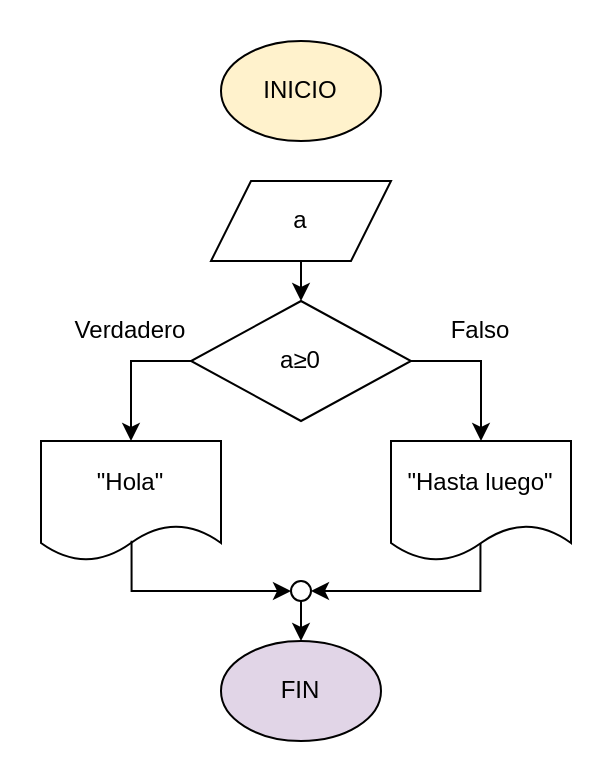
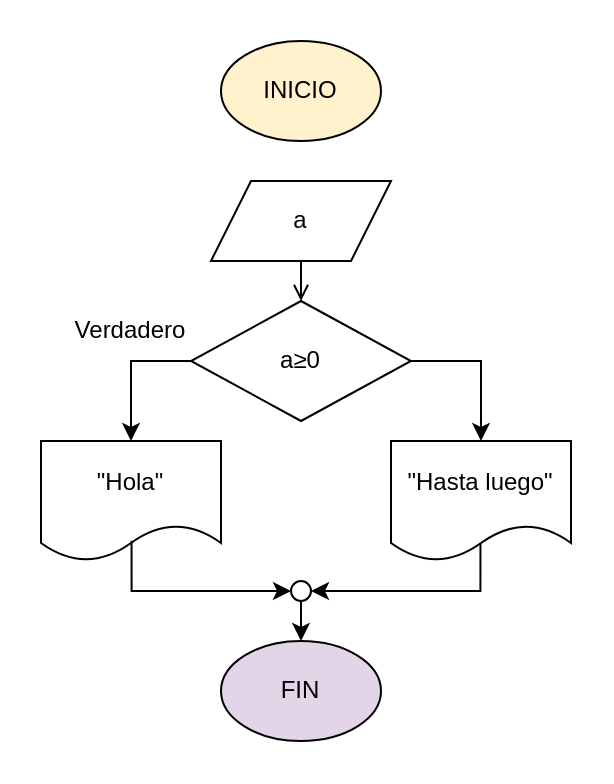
edge "a" -> "a≥0": arrowhead classic -> open
node "Falso": removed
